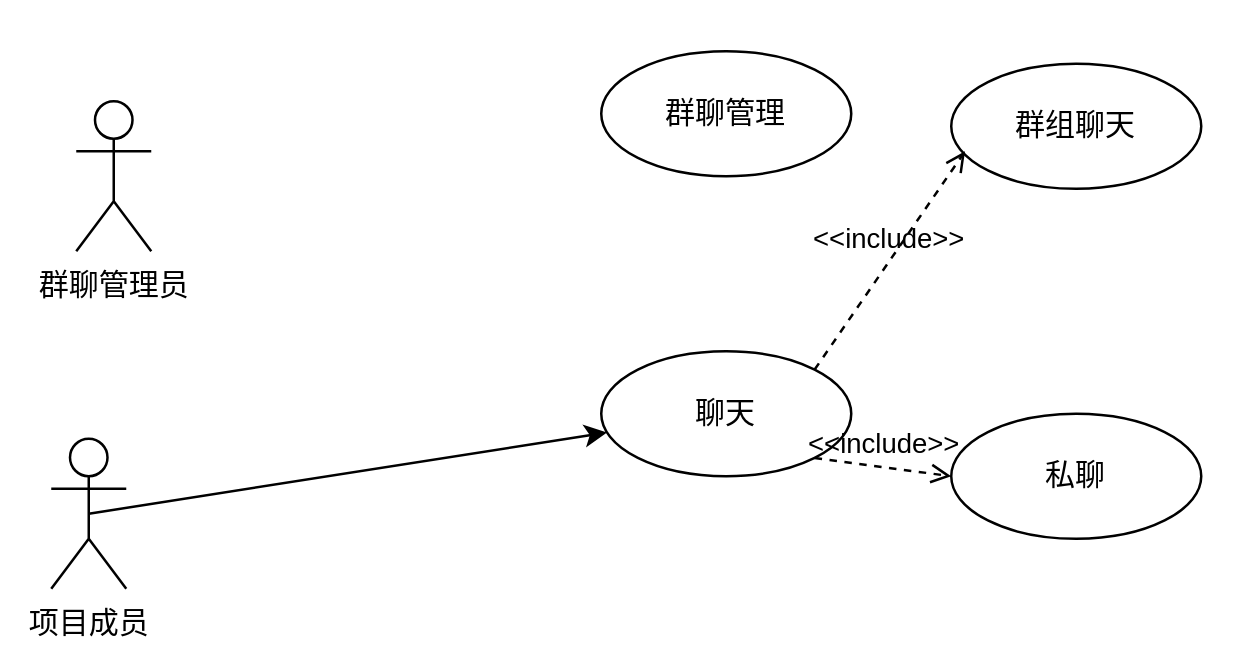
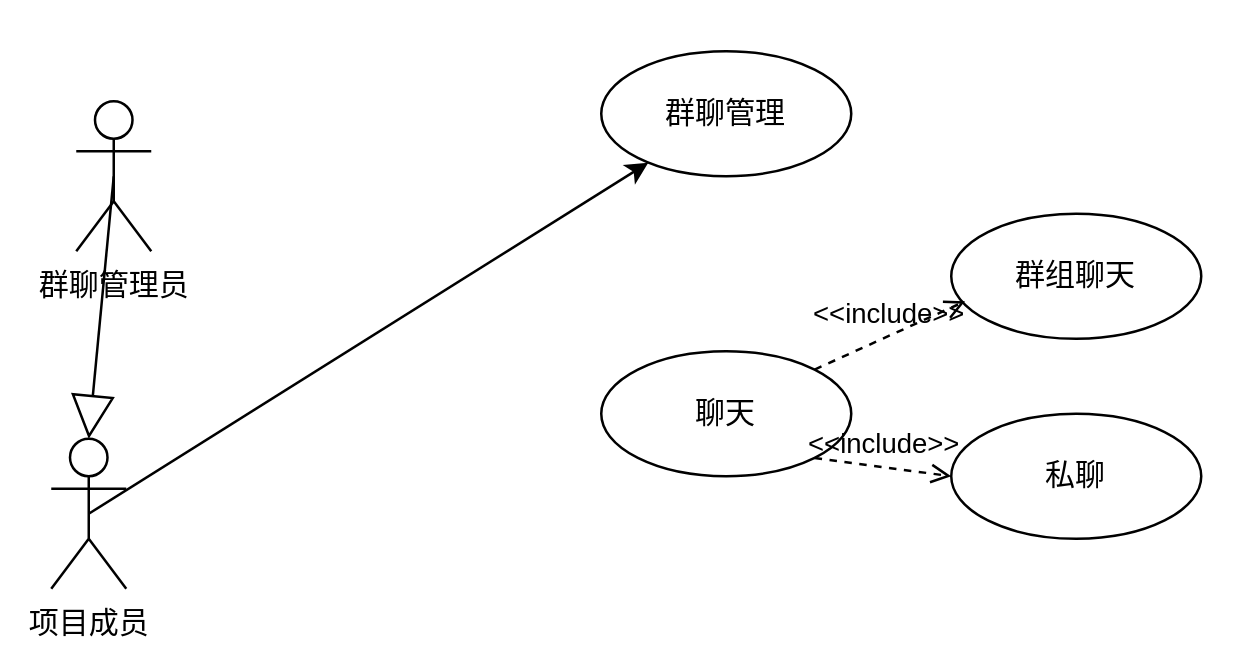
node "群组聊天": moved (1076, 126) -> (1076, 276)
edge "群聊管理员" -> "项目成员": added
edge "项目成员" -> "聊天": now "项目成员" -> "群聊管理"
